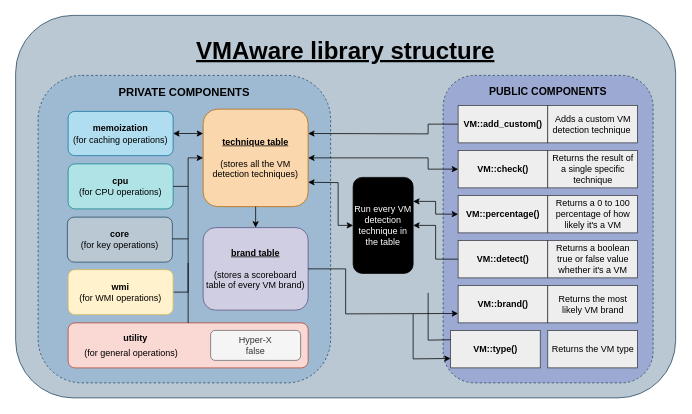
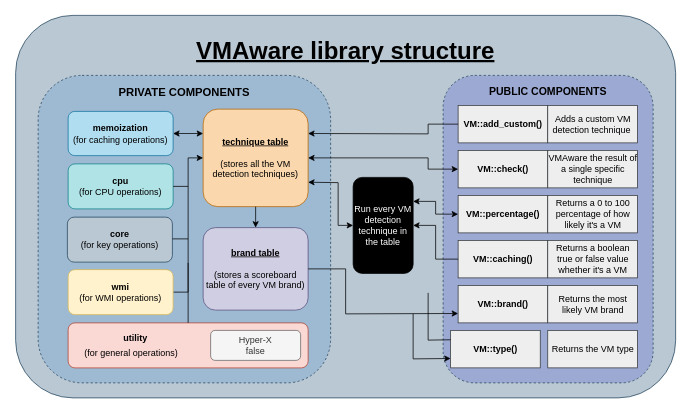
node "Returns the result of a single specific technique": label "Returns the result of a single specific technique" -> "VMAware the result of a single specific technique"
node "VM::detect()": label "VM::detect()" -> "VM::caching()"
